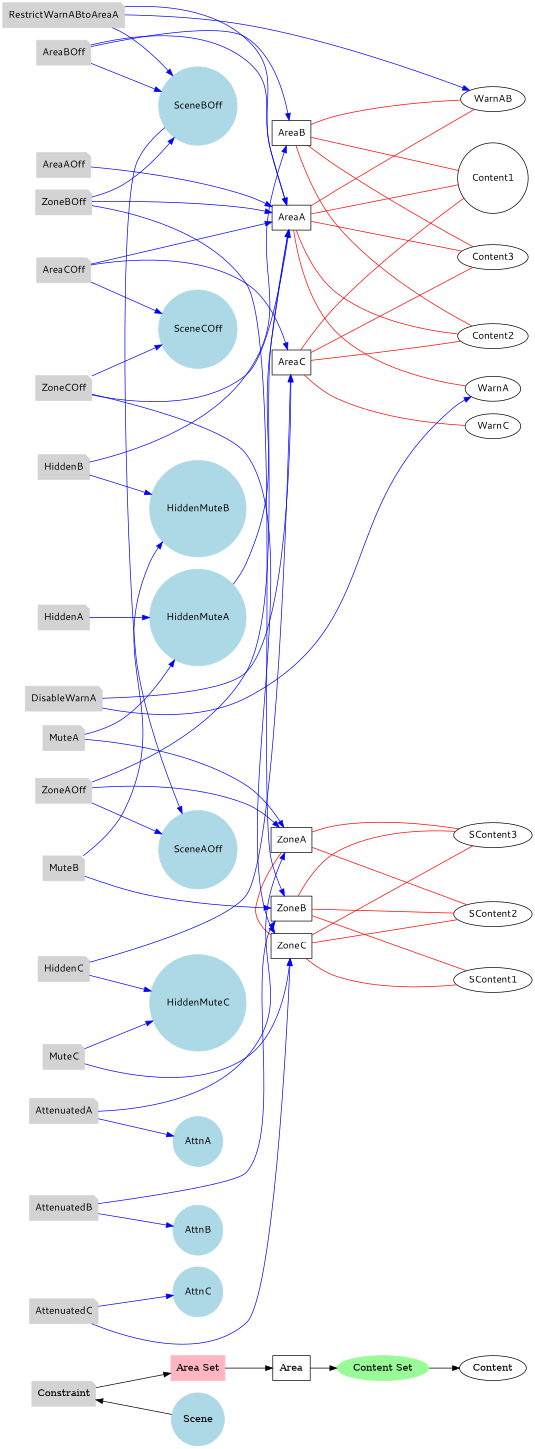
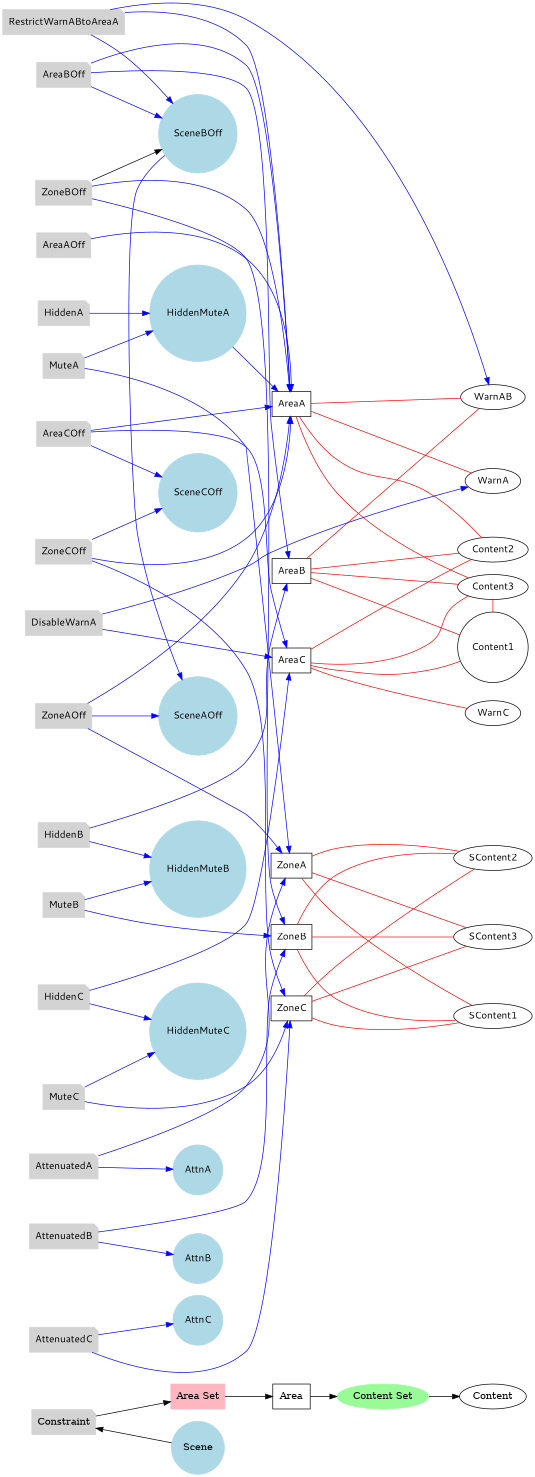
edge "ZoneBOff" -> "SceneBOff": color blue -> black
edge "Content1" -- "AreaA": now "Content1" -- "Content3"
edge "ZoneA" -- "ZoneC": now "ZoneA" -- "SContent1"
